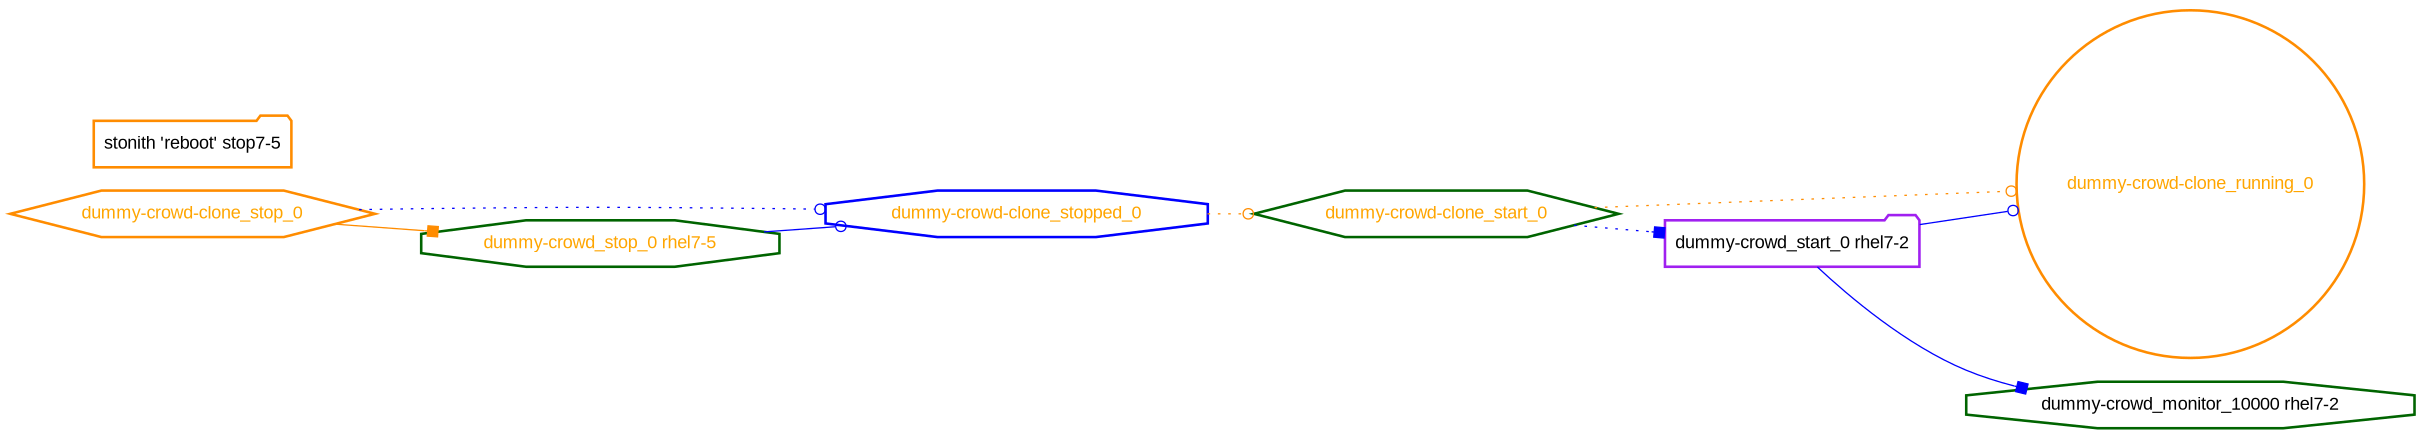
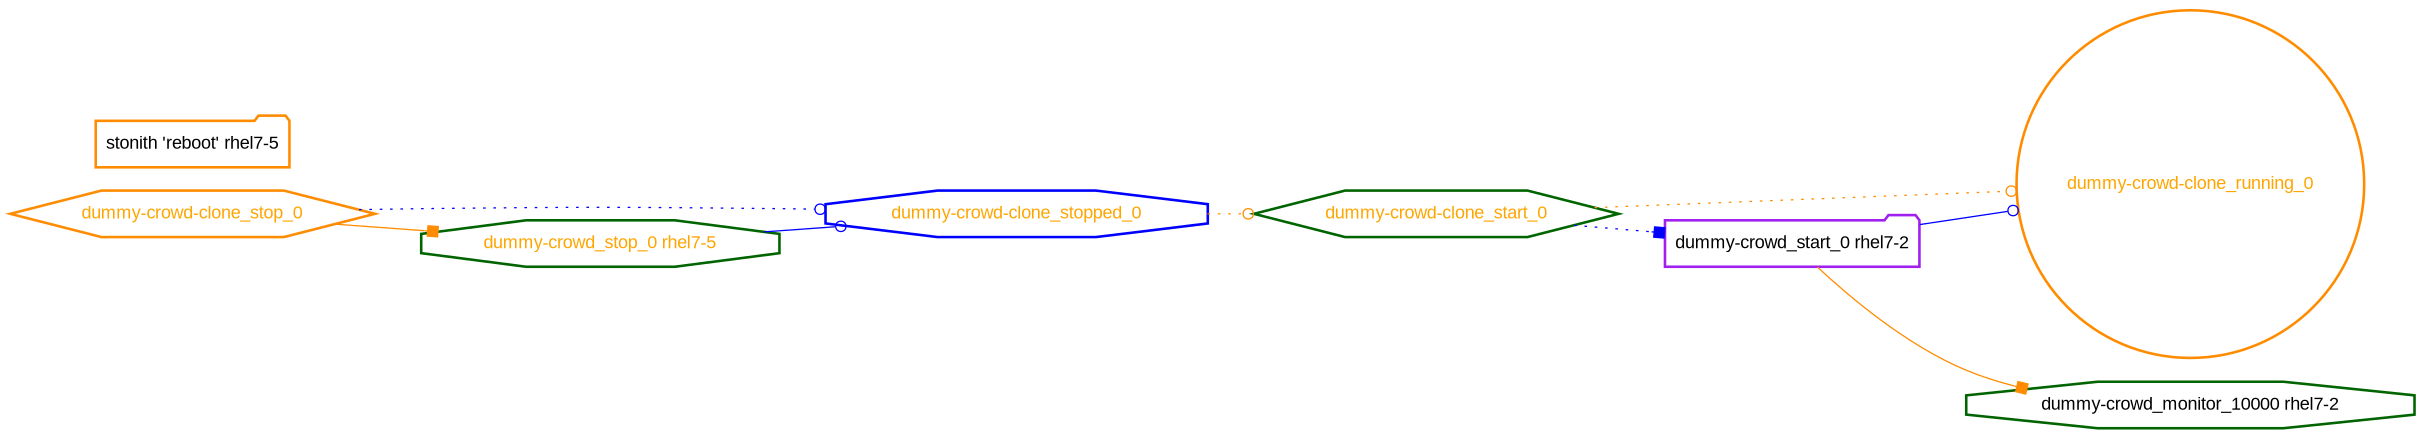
node "stonith 'reboot' stop7-5": label "stonith 'reboot' stop7-5" -> "stonith 'reboot' rhel7-5"
edge "dummy-crowd_start_0 rhel7-2" -> "dummy-crowd_monitor_10000 rhel7-2": color blue -> darkorange
